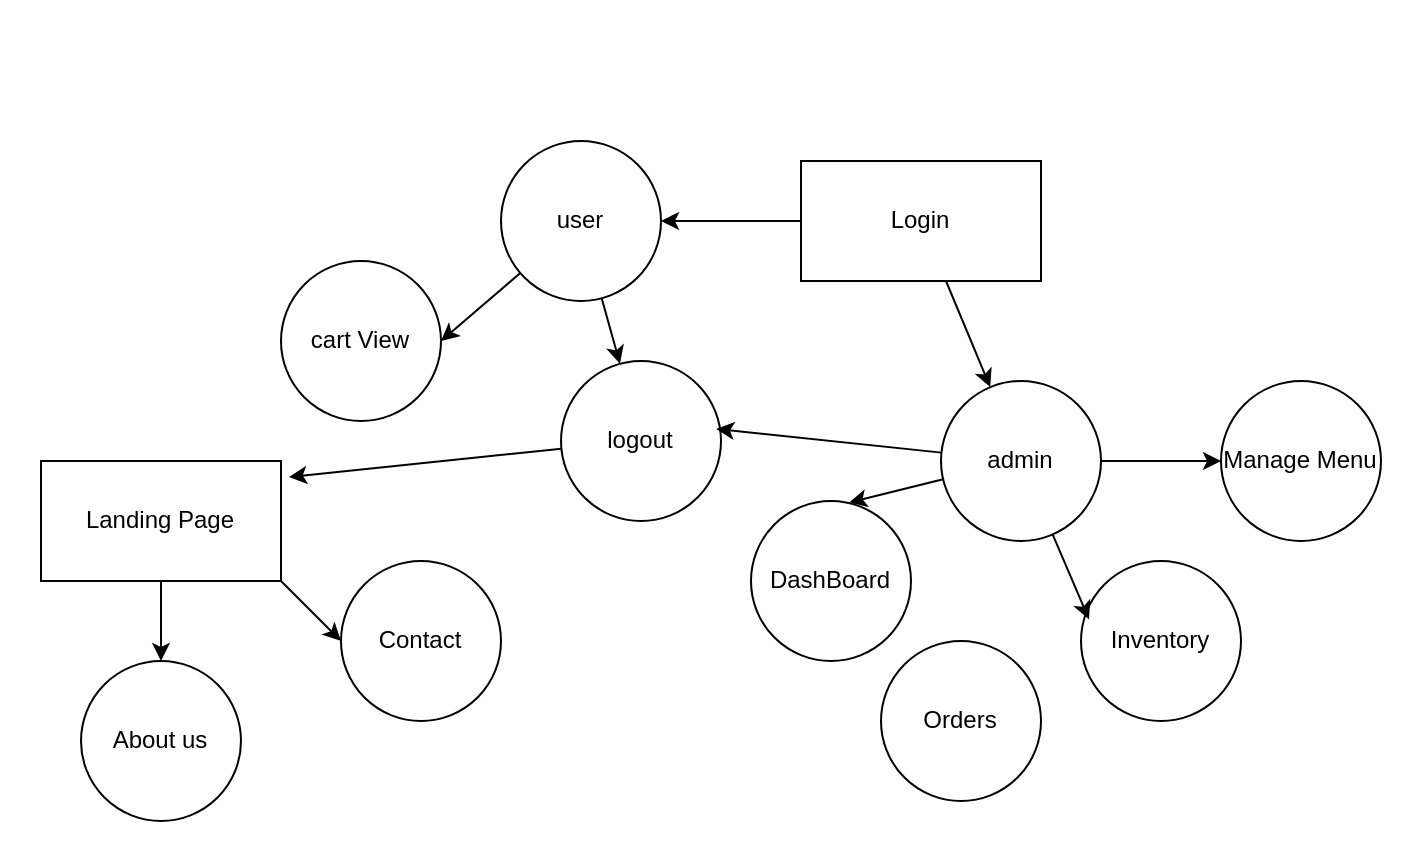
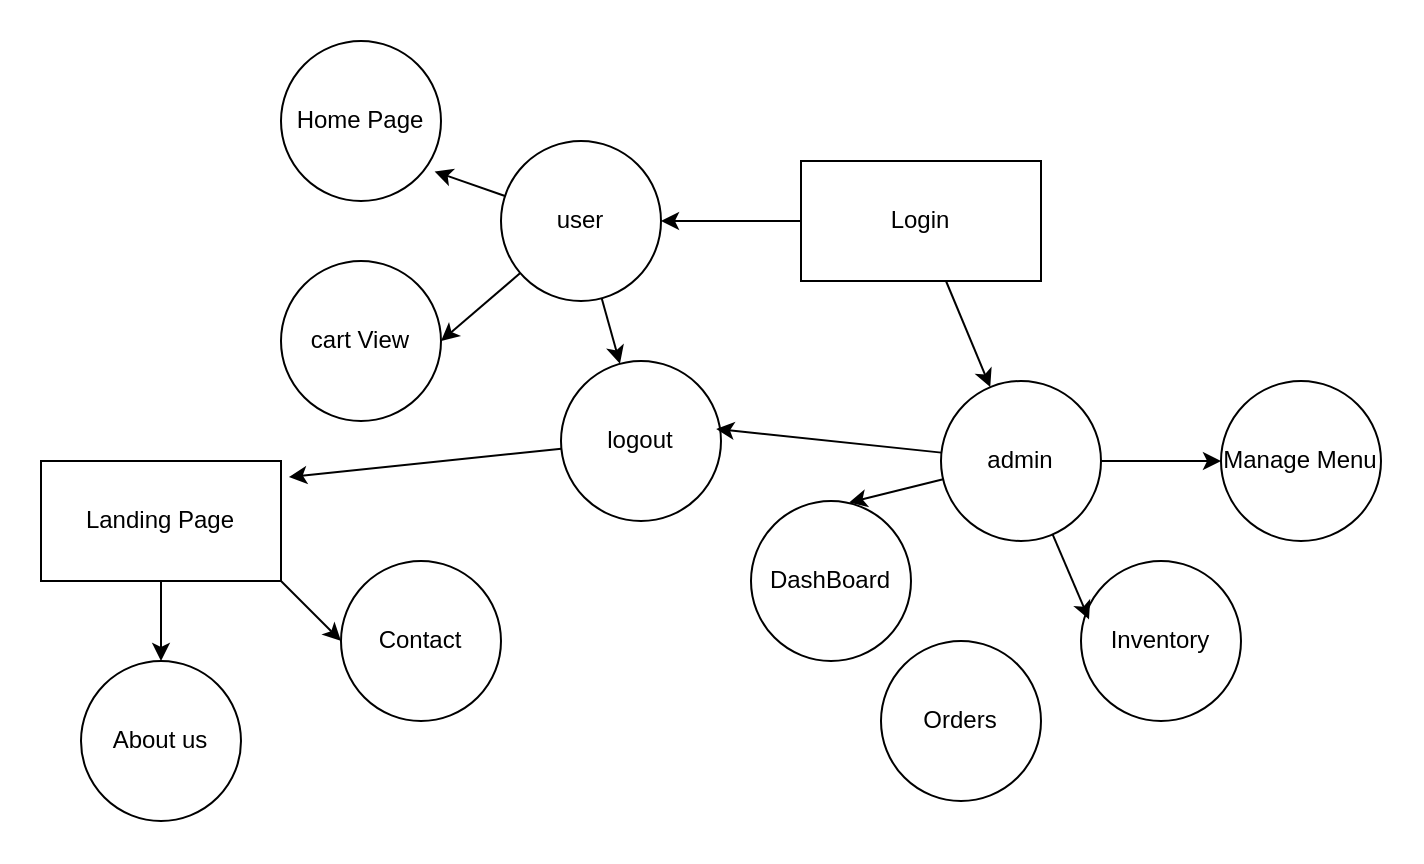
node "Home Page": added
edge "user" -> "Home Page": added
